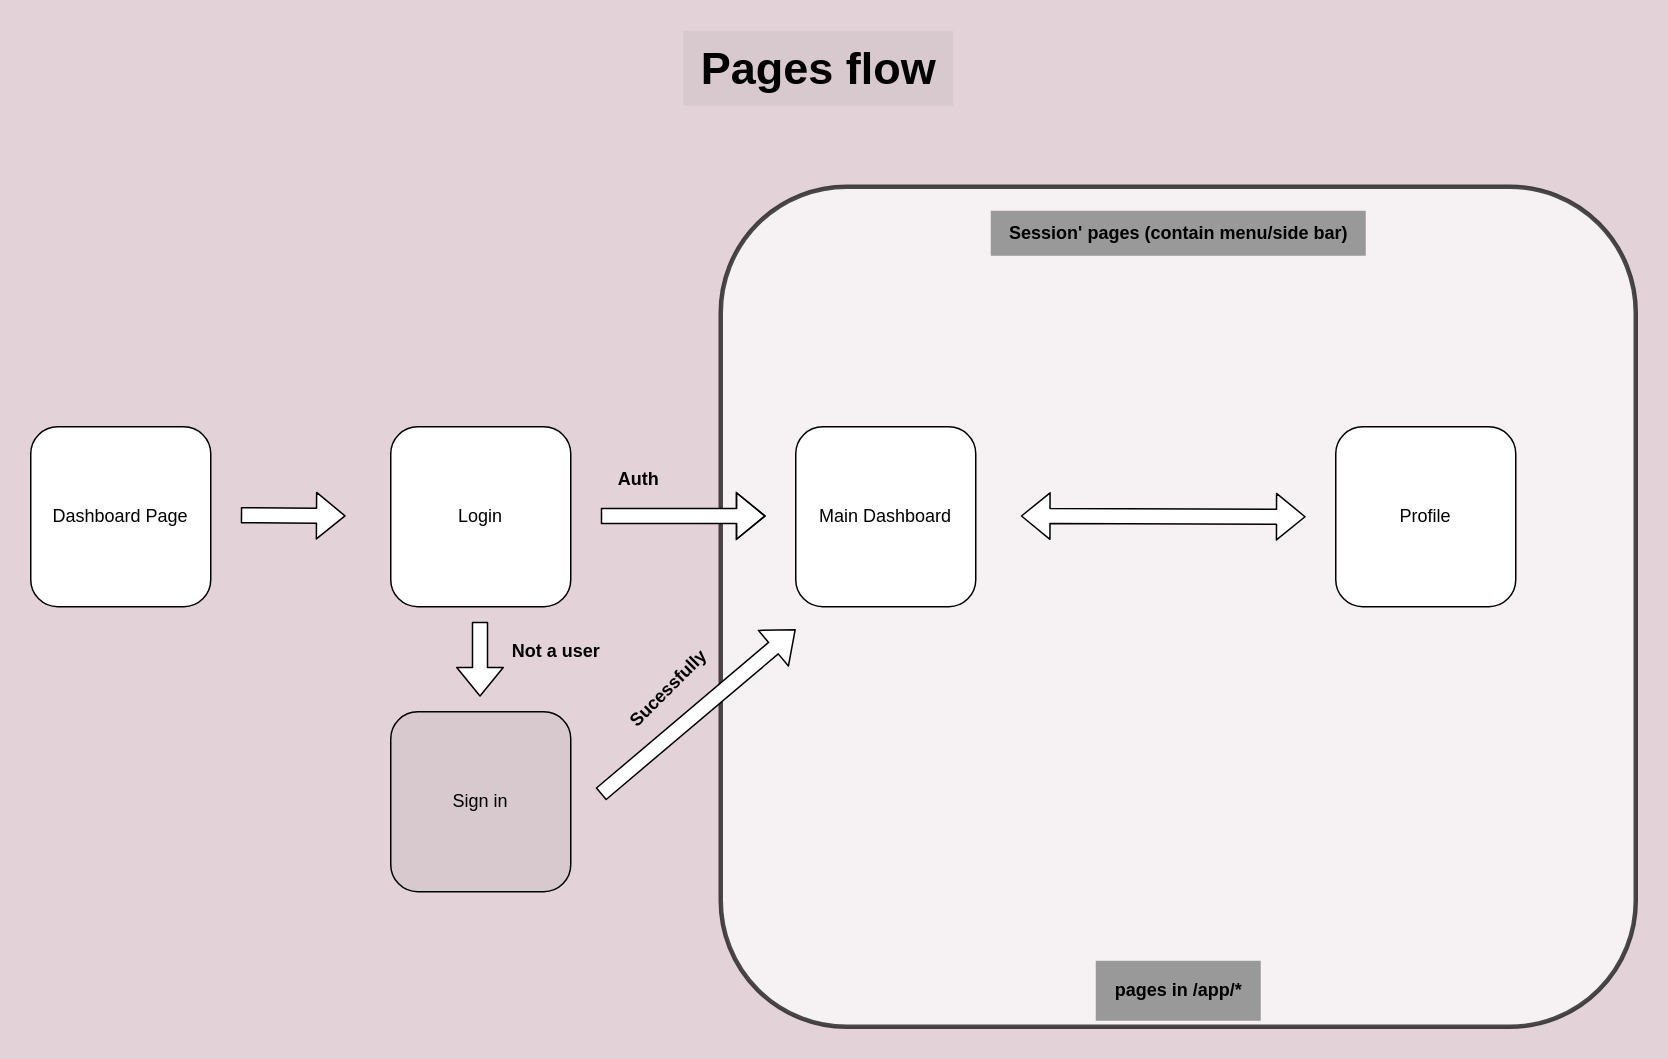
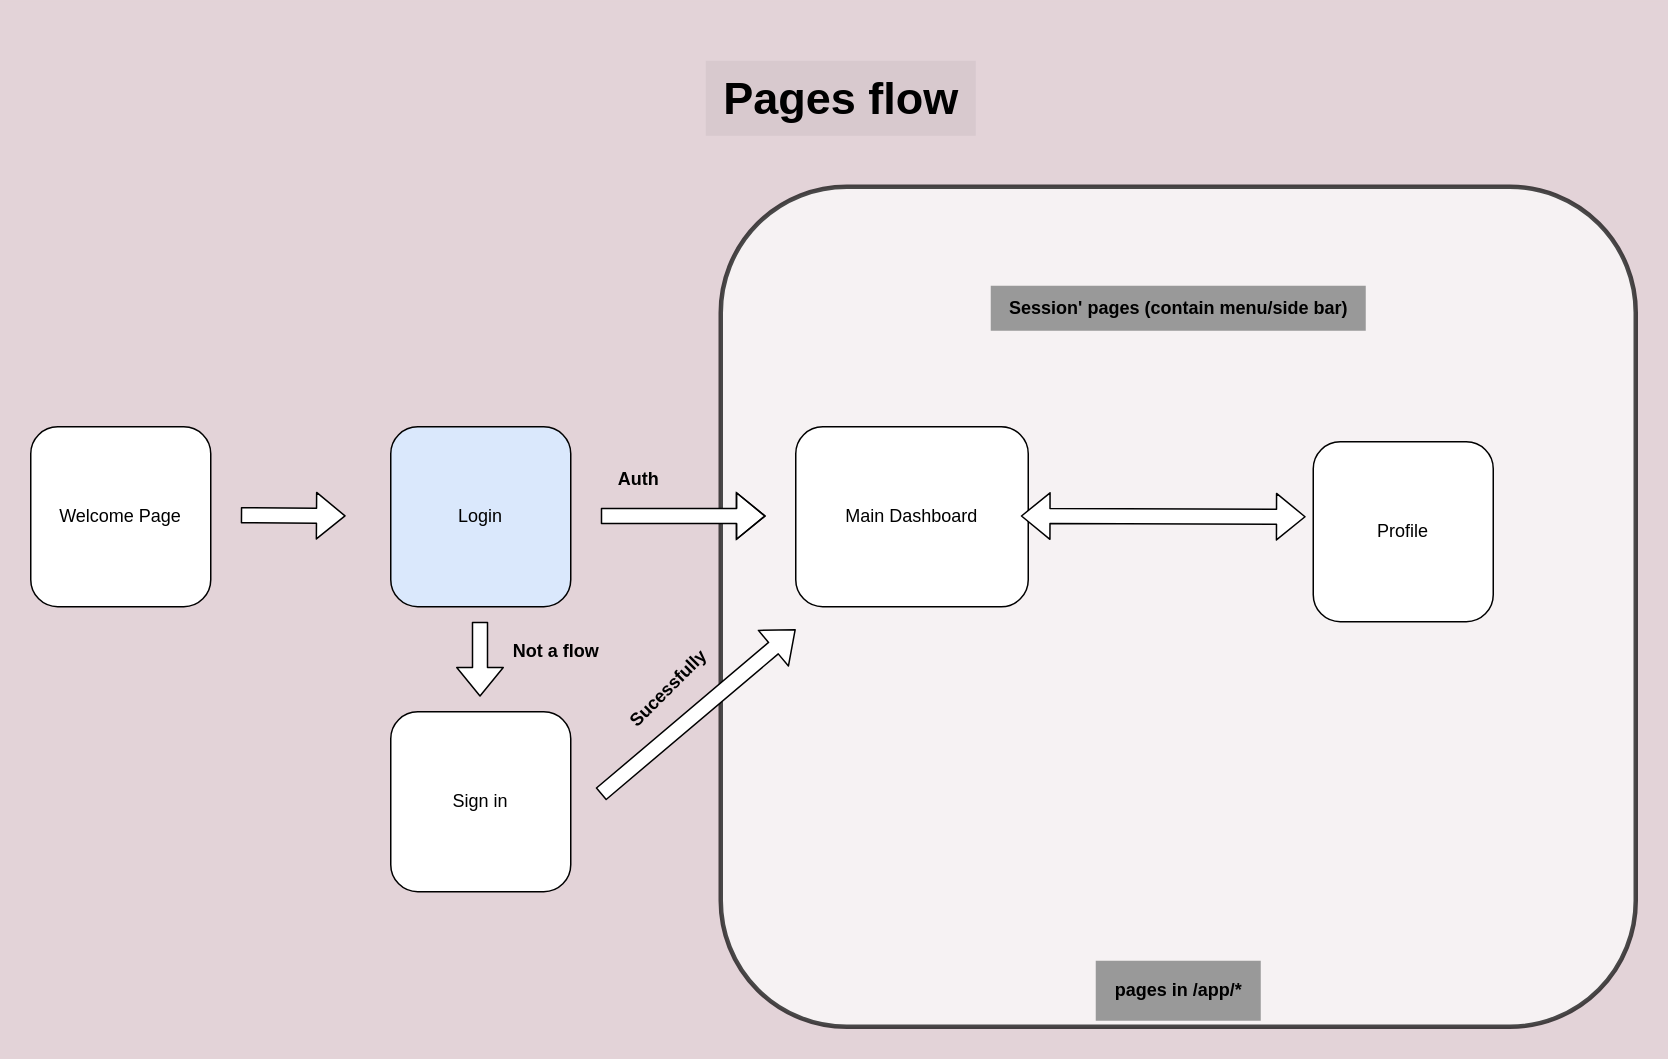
node "Pages flow": moved (818, 68) -> (841, 98)
node "Session' pages (contain menu/side bar)": moved (1178, 233) -> (1178, 308)
node "Dashboard Page": label "Dashboard Page" -> "Welcome Page"
node "Login": fillcolor #ffffff -> #dae8fc
node "Main Dashboard": size 180x180 -> 233x180
node "Profile": moved (1426, 517) -> (1403, 532)
node "Not a user": label "Not a user" -> "Not a flow"
node "Sign in": fillcolor #d8c9ce -> #ffffff
